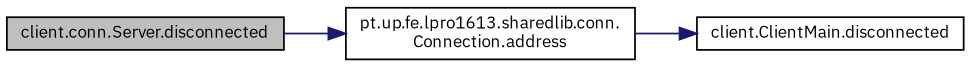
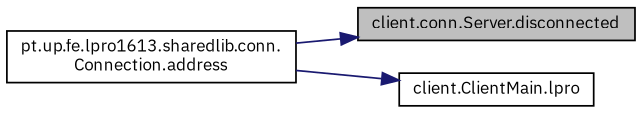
edge "client.conn.Server.disconnected" -> "pt.up.fe.lpro1613.sharedlib.conn. Connection.address": reversed
node "client.ClientMain.disconnected": label "client.ClientMain.disconnected" -> "client.ClientMain.lpro"
